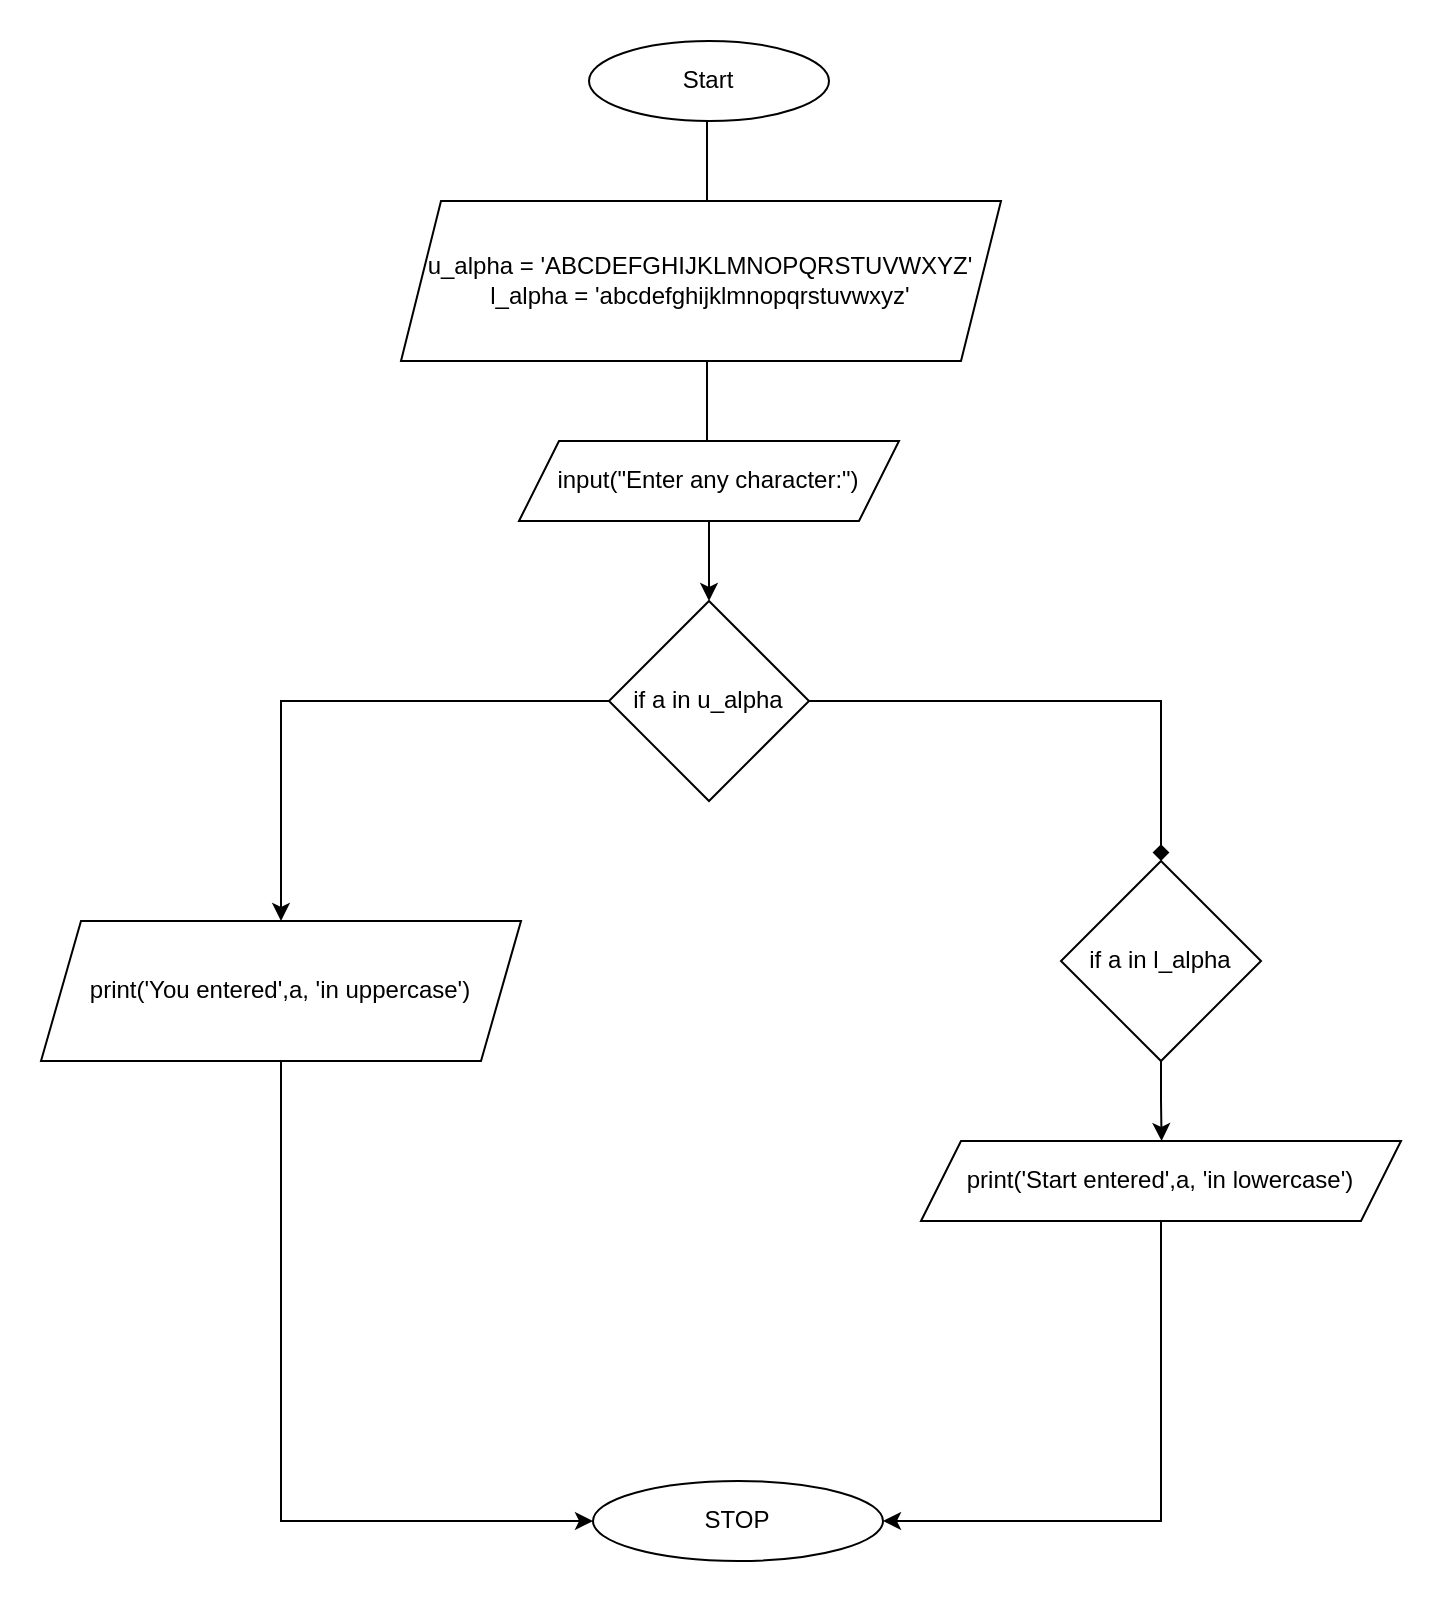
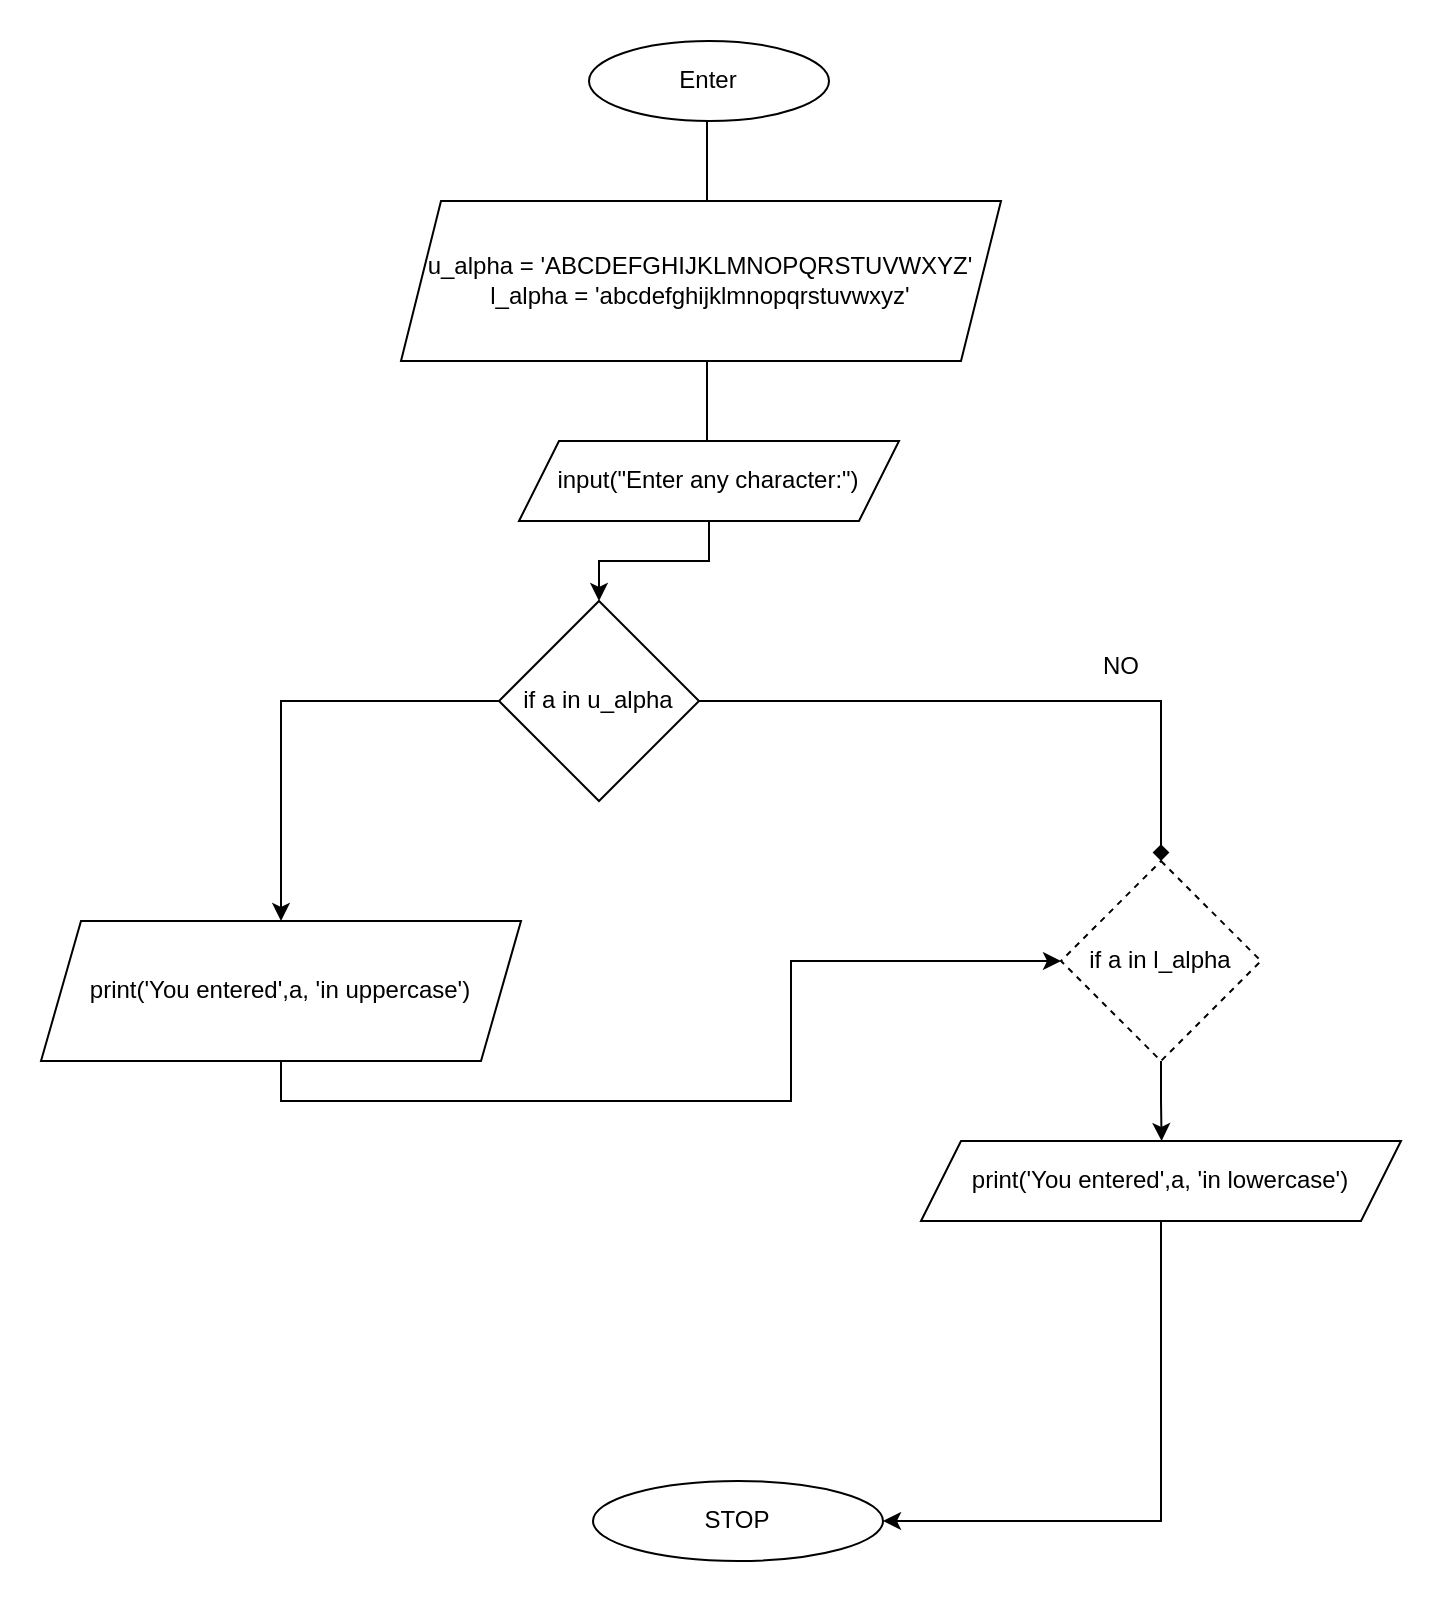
node "Start": label "Start" -> "Enter"
node "NO": added
node "if a in u_alpha": moved (709, 701) -> (599, 701)
node "if a in l_alpha": style solid -> dashed
node "print('Start entered',a, 'in lowercase')": label "print('Start entered',a, 'in lowercase')" -> "print('You entered',a, 'in lowercase')"
edge "print('You entered',a, 'in uppercase')" -> "STOP": now "print('You entered',a, 'in uppercase')" -> "if a in l_alpha"
